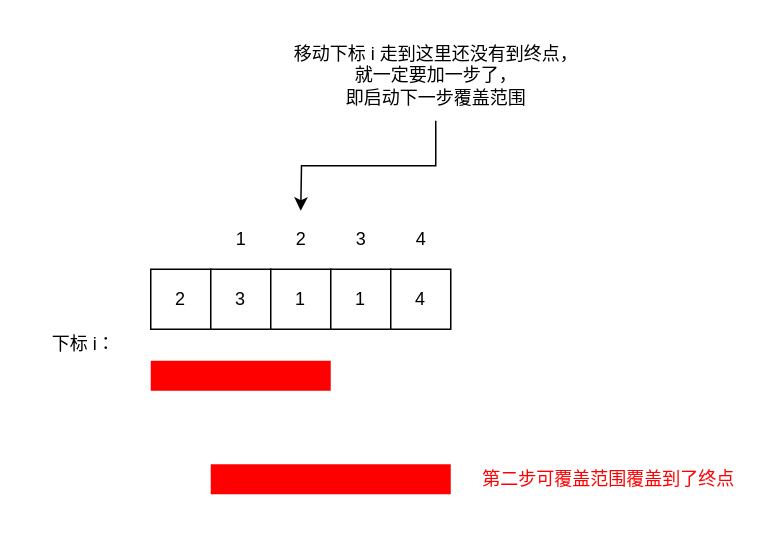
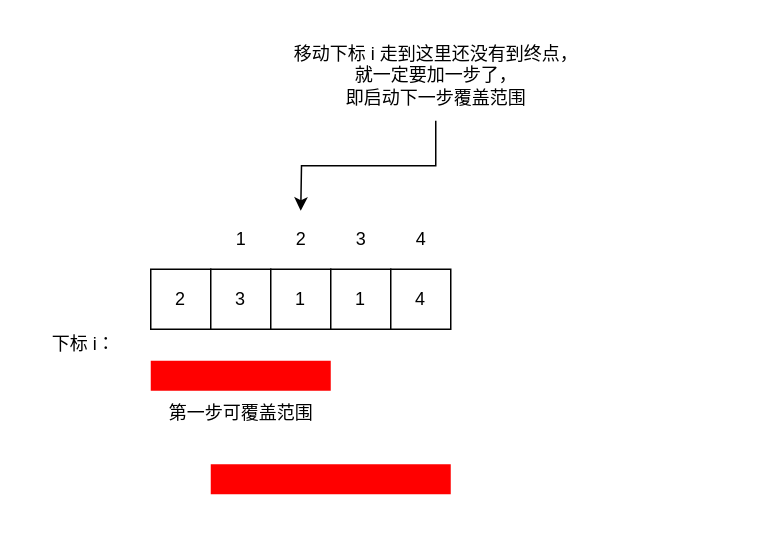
node "第一步可覆盖范围": added
node "第二步可覆盖范围覆盖到了终点": removed
